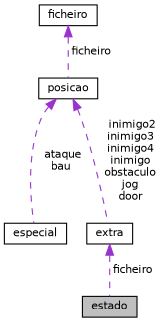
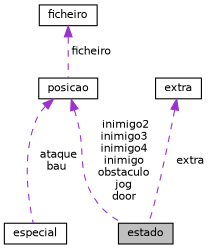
edge "extra" -> "posicao": now "estado" -> "posicao"
edge "estado" -> "extra": label " ficheiro" -> " extra"
